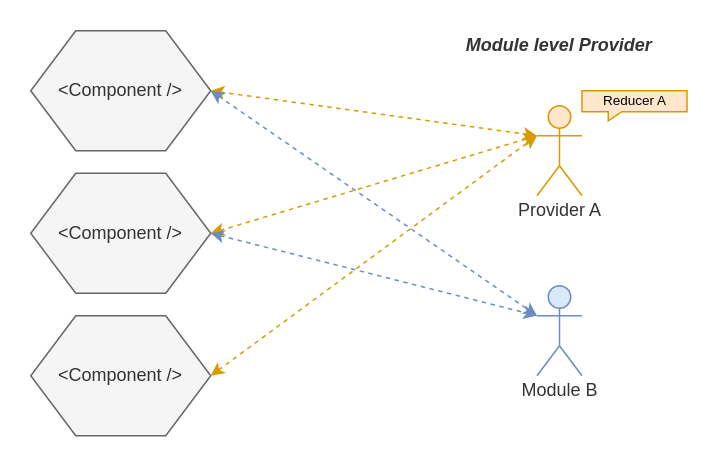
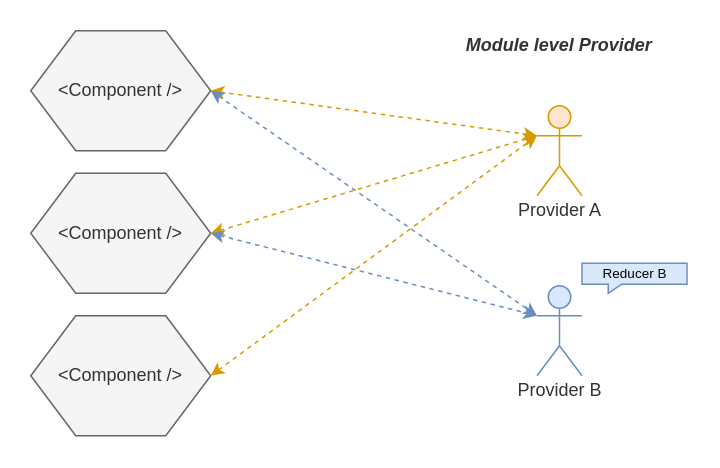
node "Reducer A": removed
node "Reducer B": added
node "Module B": label "Module B" -> "Provider B"
